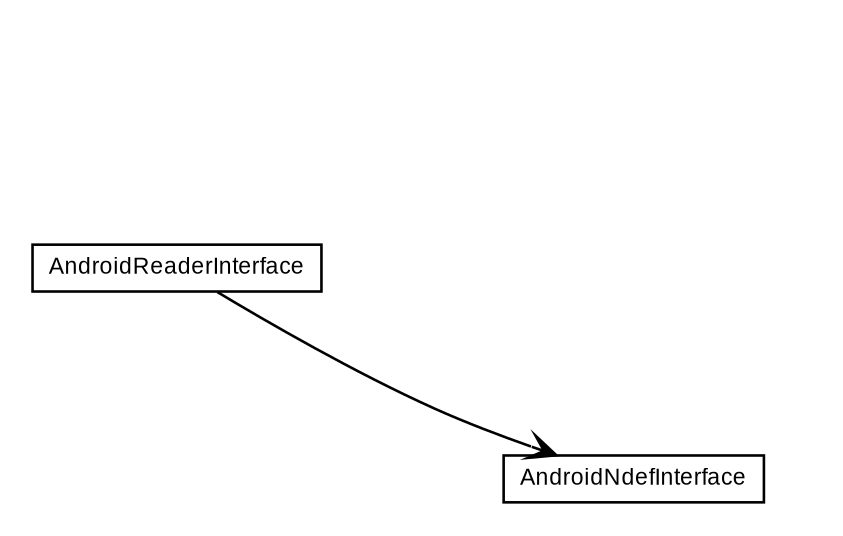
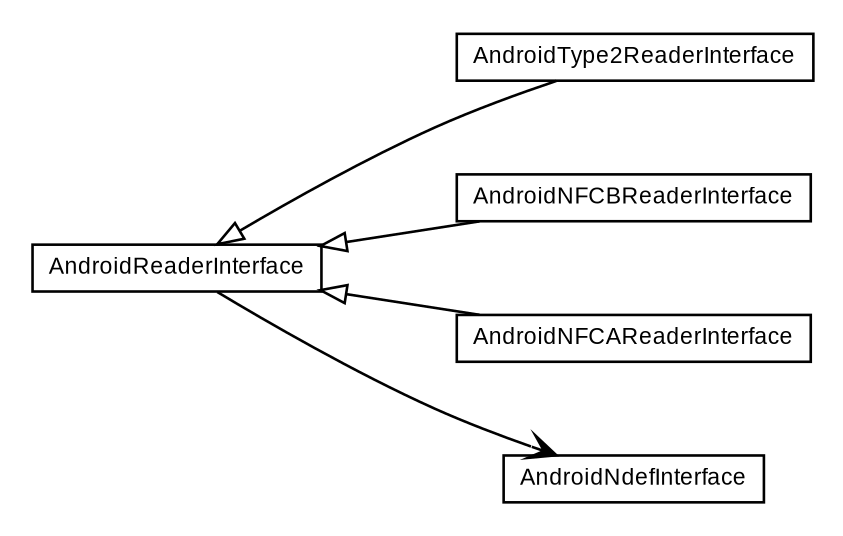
node "AndroidType2ReaderInterface": added
node "AndroidNFCBReaderInterface": added
node "AndroidNFCAReaderInterface": added
